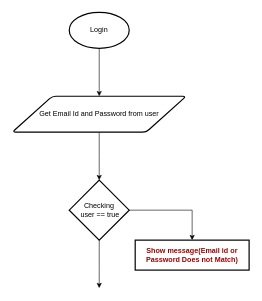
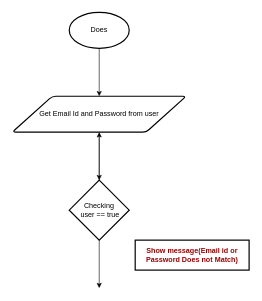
node "Login": label "Login" -> "Does"
edge "Checking user == true" -> "Show message(Email id or Password Does not Match)": now "Checking user == true" -> "Get Email Id and Password from user"
